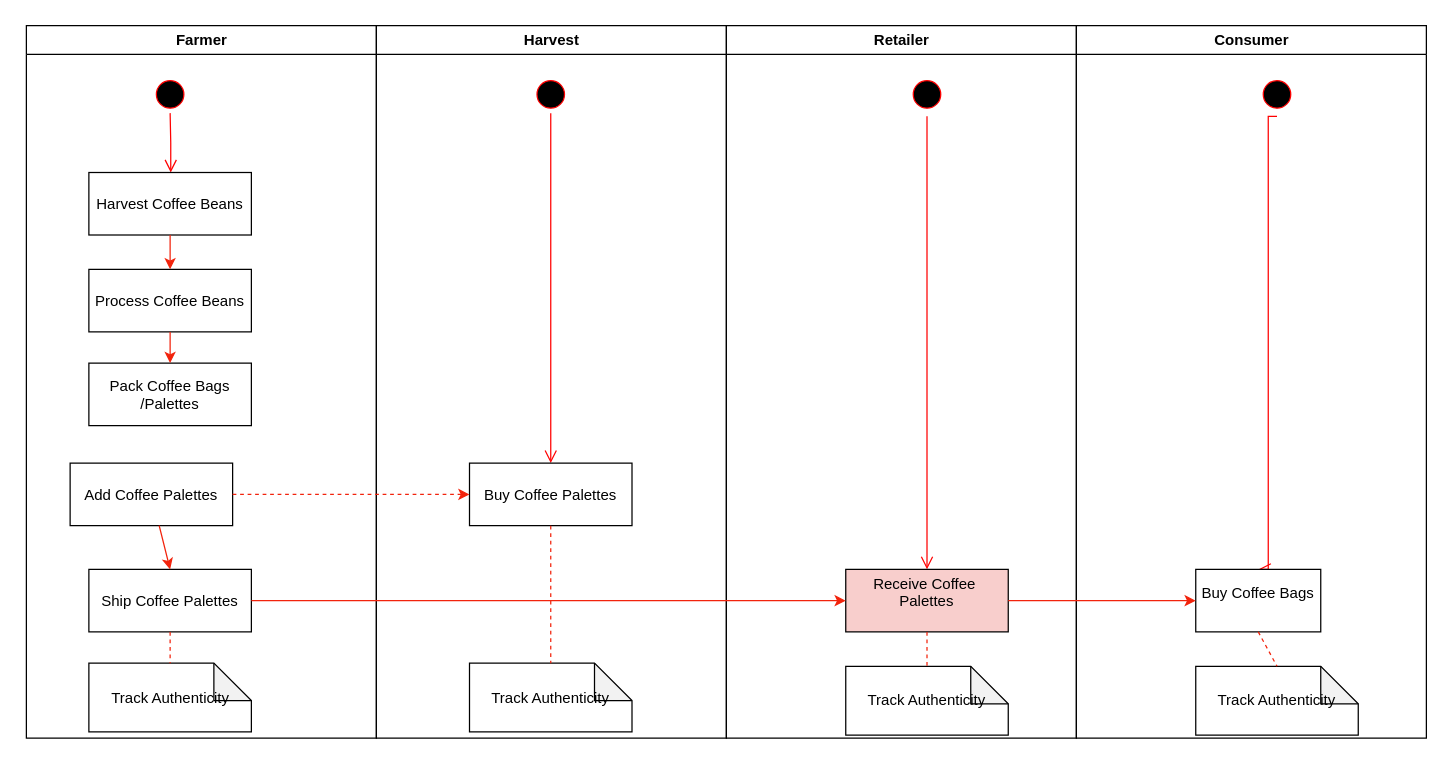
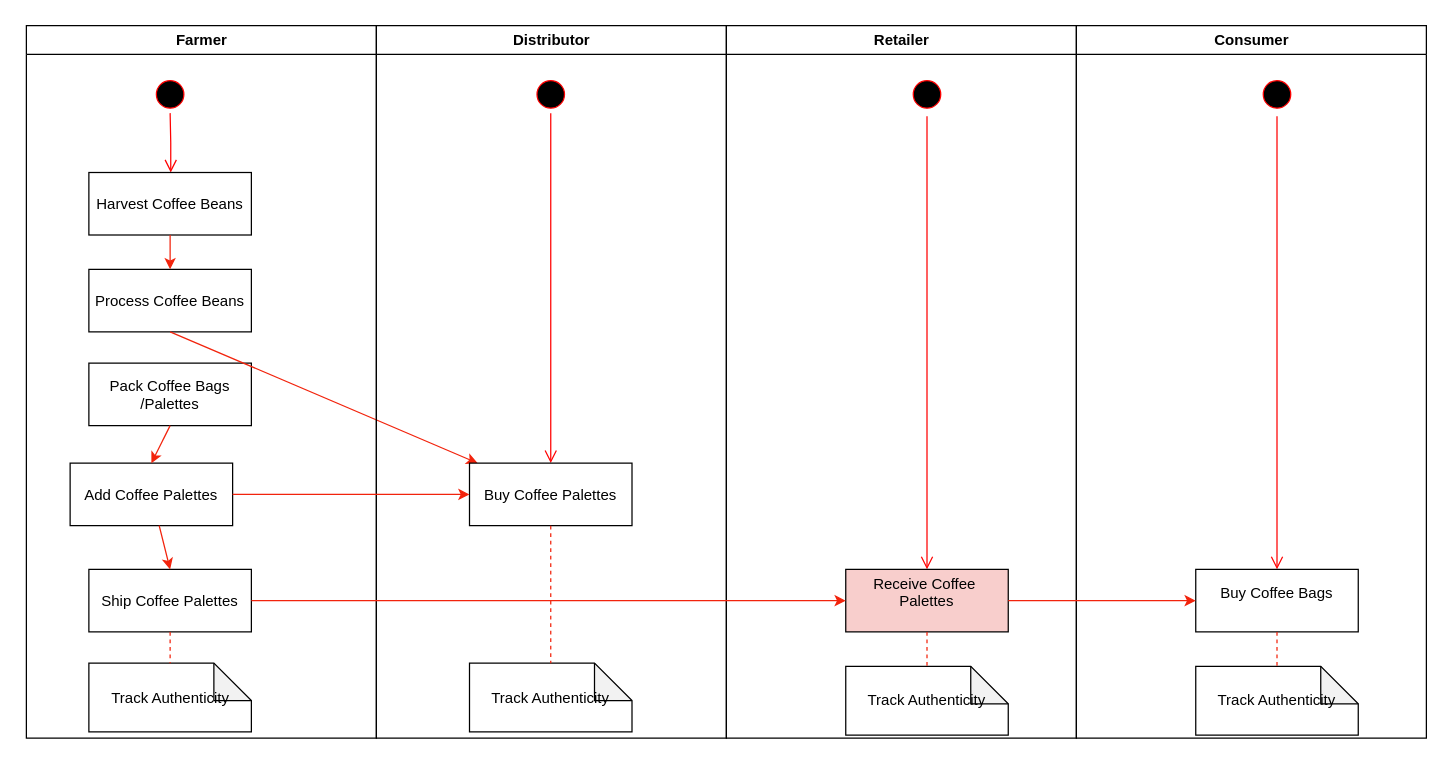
node "Harvest": label "Harvest" -> "Distributor"
edge "Process Coffee Beans" -> "Pack Coffee Bags /Palettes": now "Process Coffee Beans" -> "Buy Coffee Palettes"
edge "Pack Coffee Bags /Palettes" -> "Add Coffee Palettes": added
edge "Add Coffee Palettes" -> "Buy Coffee Palettes": style dashed -> solid
node "Buy Coffee Bags": size 125x63 -> 163x63
